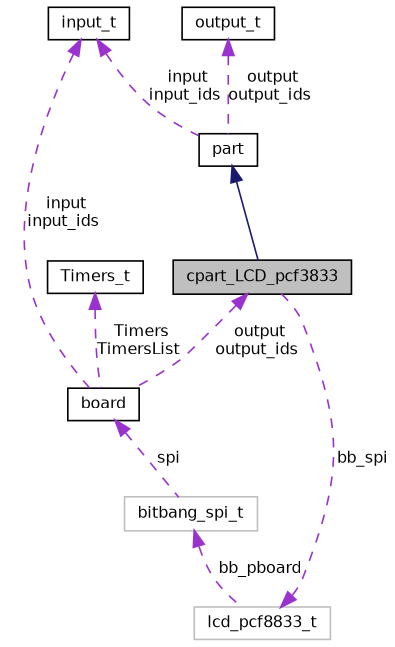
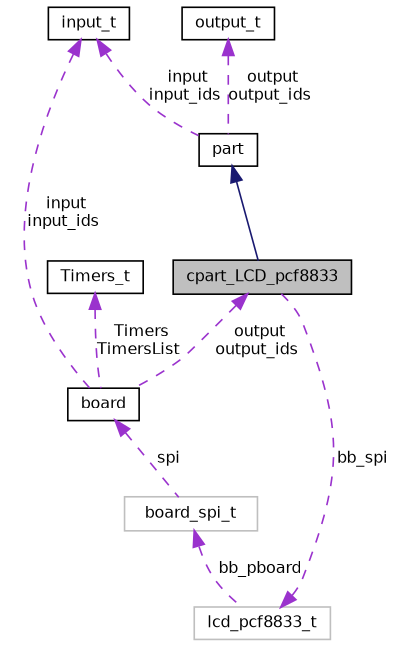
node "cpart_LCD_pcf3833": label "cpart_LCD_pcf3833" -> "cpart_LCD_pcf8833"
node "bitbang_spi_t": label "bitbang_spi_t" -> "board_spi_t"
